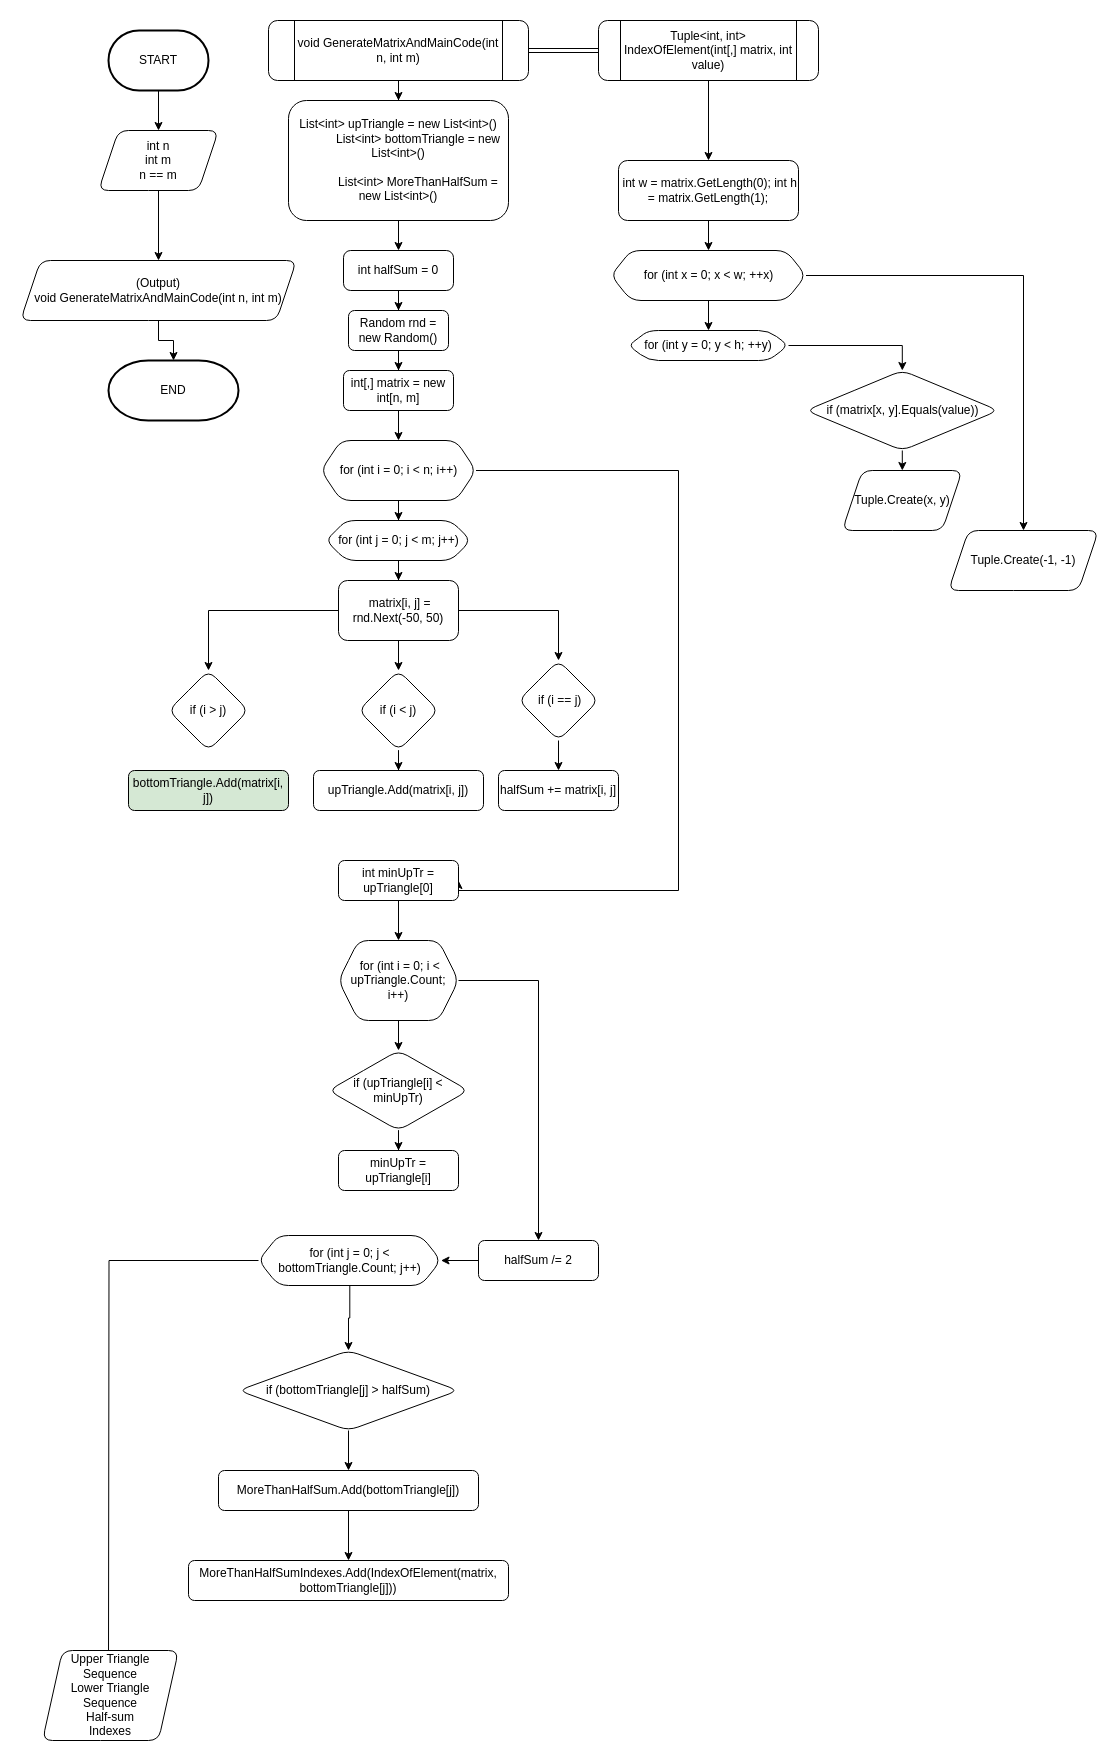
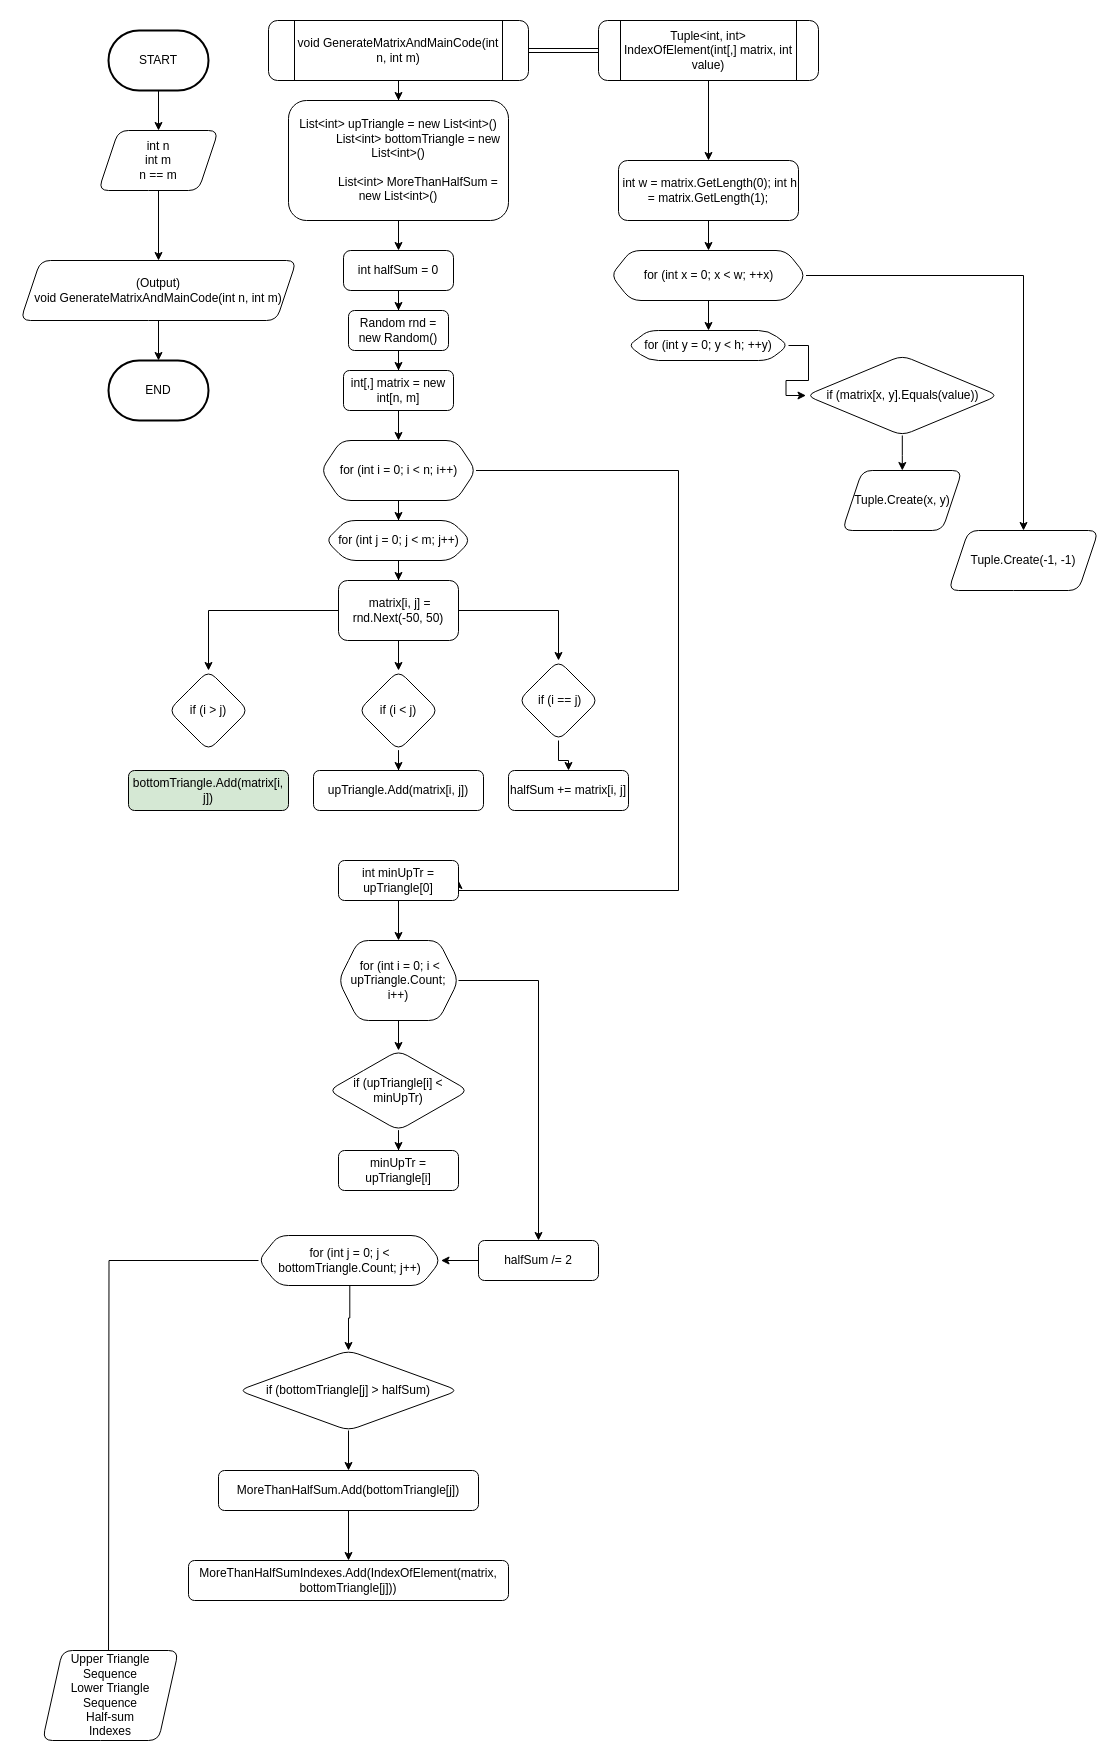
node "END": size 130x60 -> 100x60
node "if (matrix[x, y].Equals(value))": moved (902, 411) -> (902, 396)
node "halfSum += matrix[i, j]": moved (559, 791) -> (569, 791)
